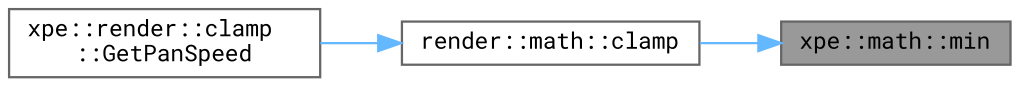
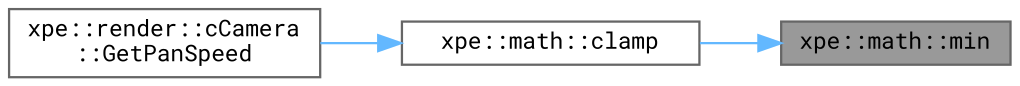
node "xpe::render::clamp ::GetPanSpeed": label "xpe::render::clamp ::GetPanSpeed" -> "xpe::render::cCamera ::GetPanSpeed"
node "render::math::clamp": label "render::math::clamp" -> "xpe::math::clamp"
